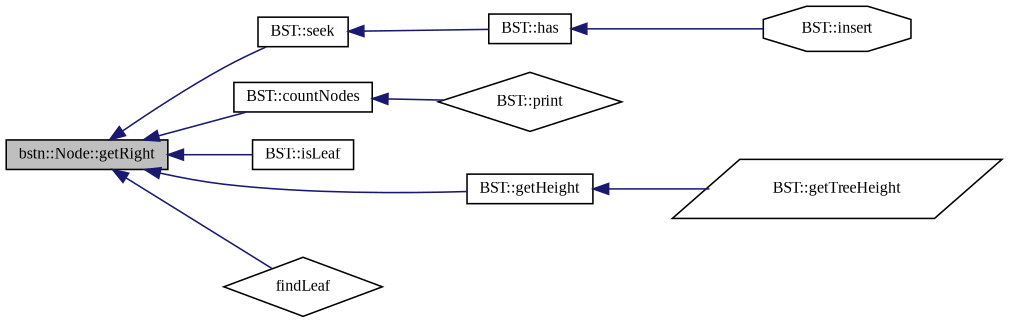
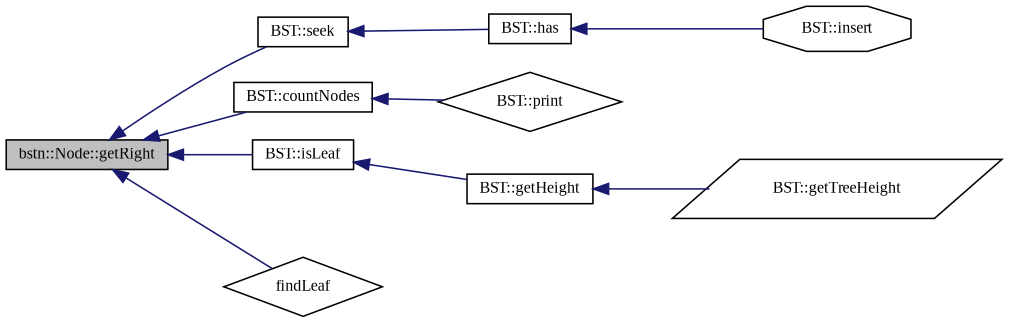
edge "BST::getHeight" -> "bstn::Node::getRight": now "BST::getHeight" -> "BST::isLeaf"
